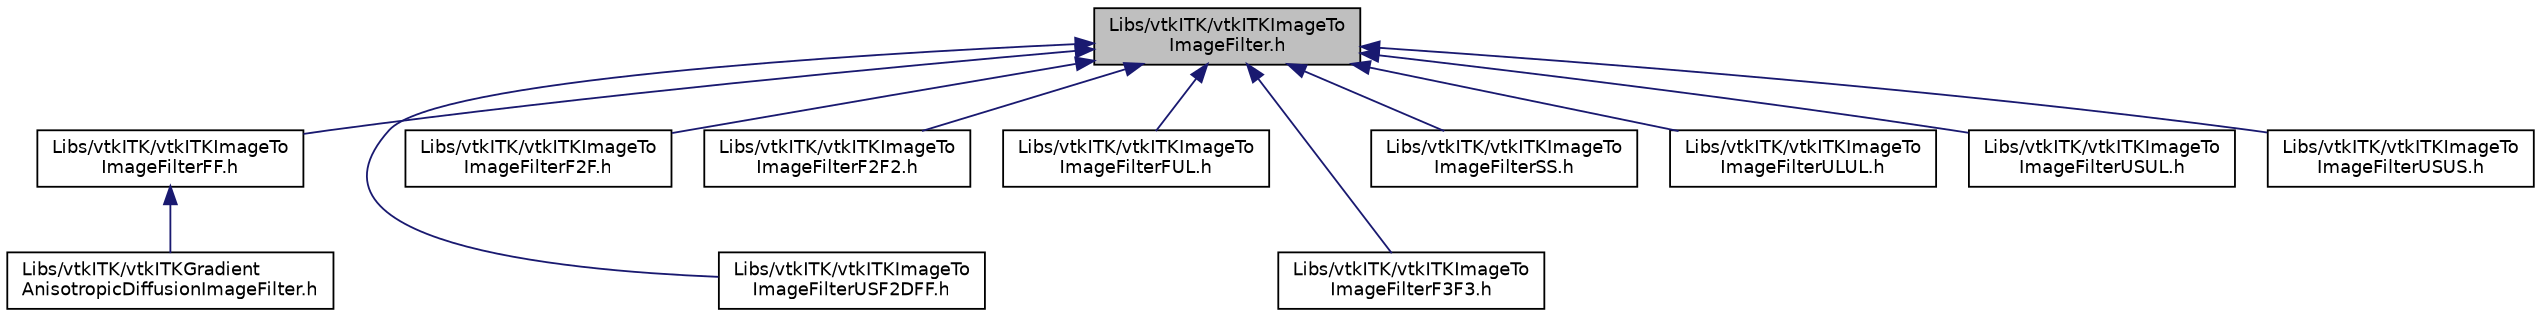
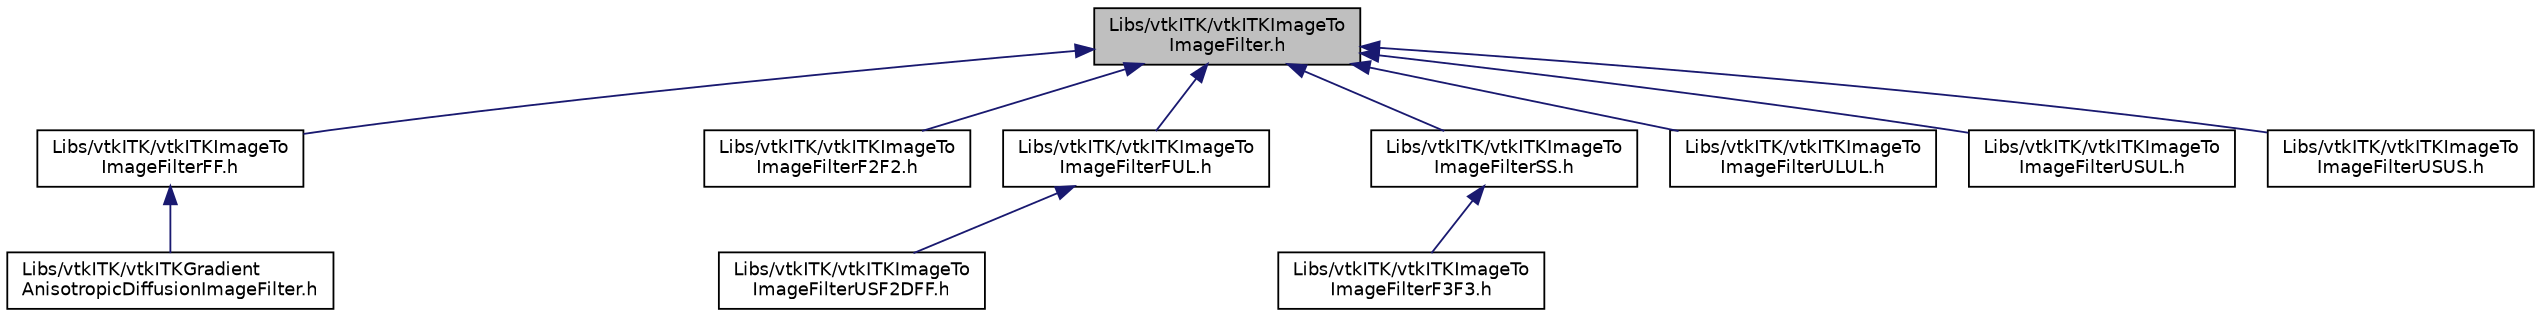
edge "Libs/vtkITK/vtkITKImageTo ImageFilterUSF2DFF.h" -> "Libs/vtkITK/vtkITKImageTo ImageFilter.h": now "Libs/vtkITK/vtkITKImageTo ImageFilterUSF2DFF.h" -> "Libs/vtkITK/vtkITKImageTo ImageFilterFUL.h"
node "Libs/vtkITK/vtkITKImageTo ImageFilterF2F.h": removed
edge "Libs/vtkITK/vtkITKImageTo ImageFilterF3F3.h" -> "Libs/vtkITK/vtkITKImageTo ImageFilter.h": now "Libs/vtkITK/vtkITKImageTo ImageFilterF3F3.h" -> "Libs/vtkITK/vtkITKImageTo ImageFilterSS.h"
